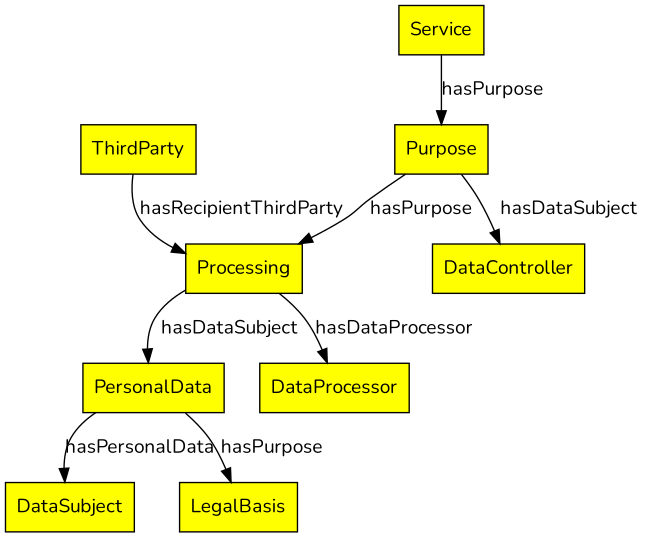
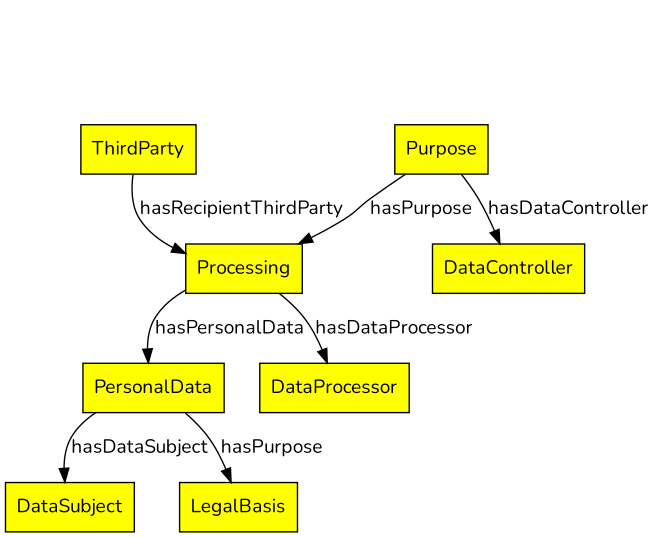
node "Service": removed
edge "Purpose" -> "DataController": label "hasDataSubject" -> "hasDataController"
edge "Processing" -> "PersonalData": label "hasDataSubject" -> "hasPersonalData"
edge "PersonalData" -> "DataSubject": label "hasPersonalData" -> "hasDataSubject"
